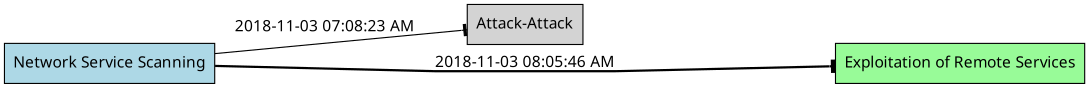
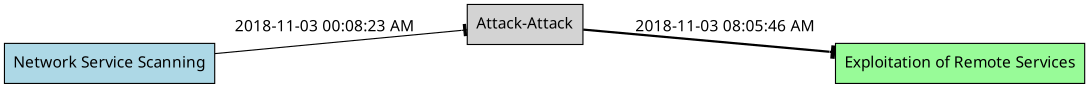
edge "Network Service Scanning" -> "Attack-Attack": label "2018-11-03 07:08:23 AM" -> "2018-11-03 00:08:23 AM"
edge "Network Service Scanning" -> "Exploitation of Remote Services": now "Attack-Attack" -> "Exploitation of Remote Services"
